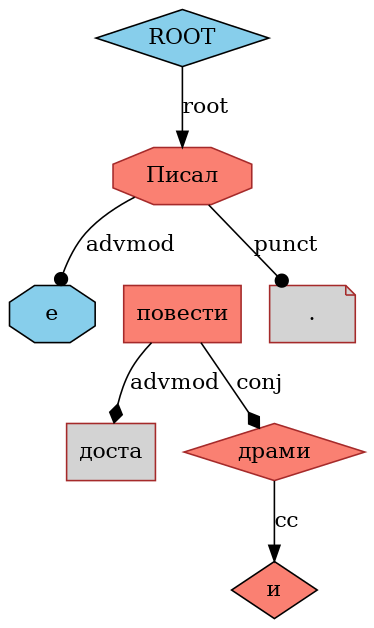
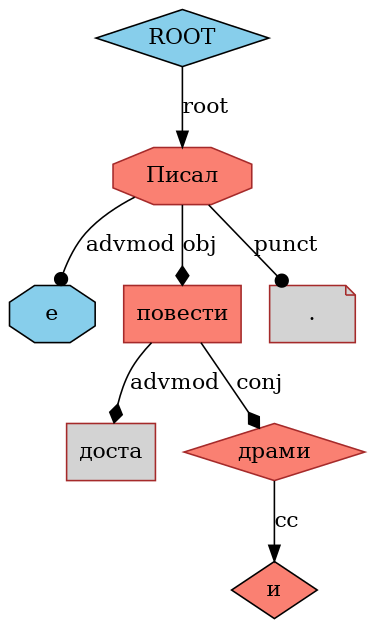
edge "Писал" -> "повести": added, label "obj"
